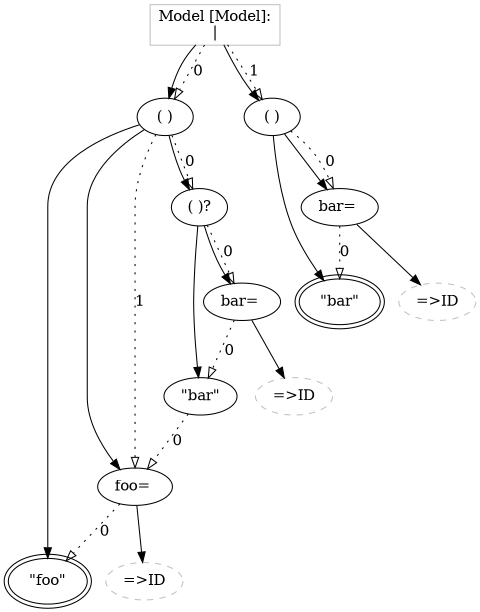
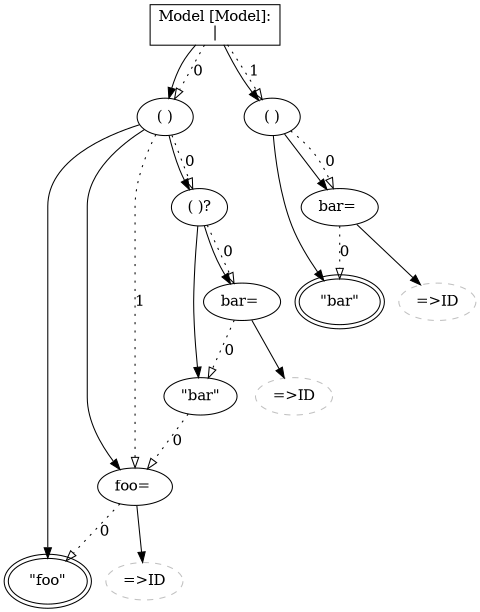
node "Model [Model]: |": color grey -> black
